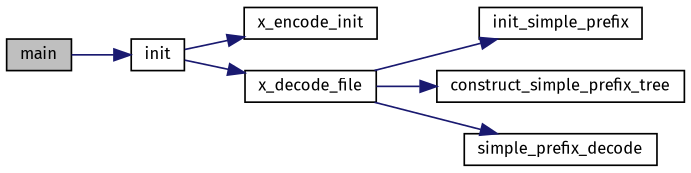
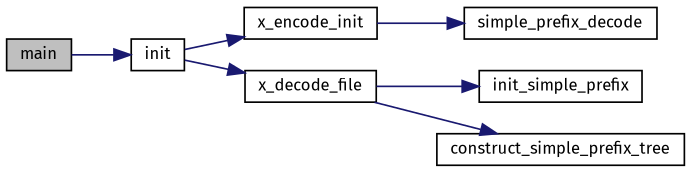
edge "x_decode_file" -> "simple_prefix_decode": now "x_encode_init" -> "simple_prefix_decode"
